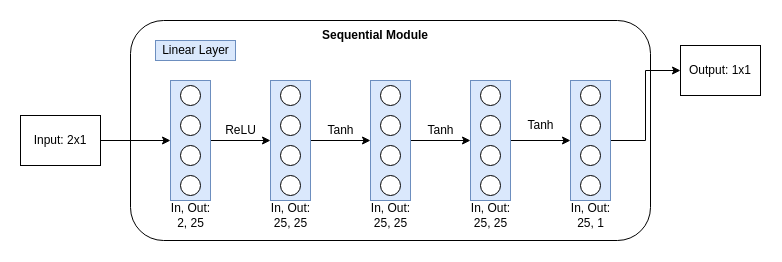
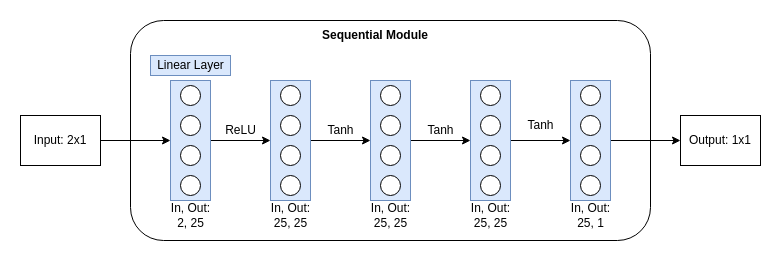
node "Linear Layer": moved (196, 51) -> (191, 66)
node "Output: 1x1": moved (721, 71) -> (721, 141)
